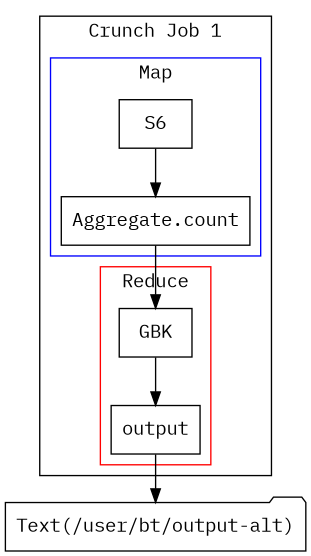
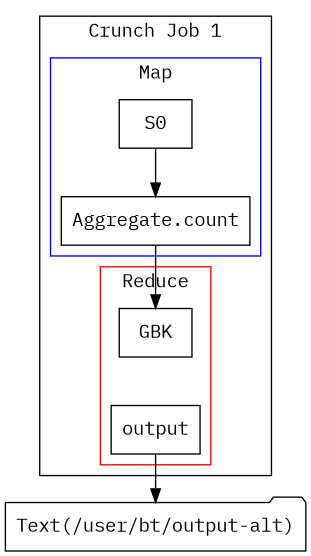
node "S6": label "S6" -> "S0"
edge "GBK" -> "output": removed
